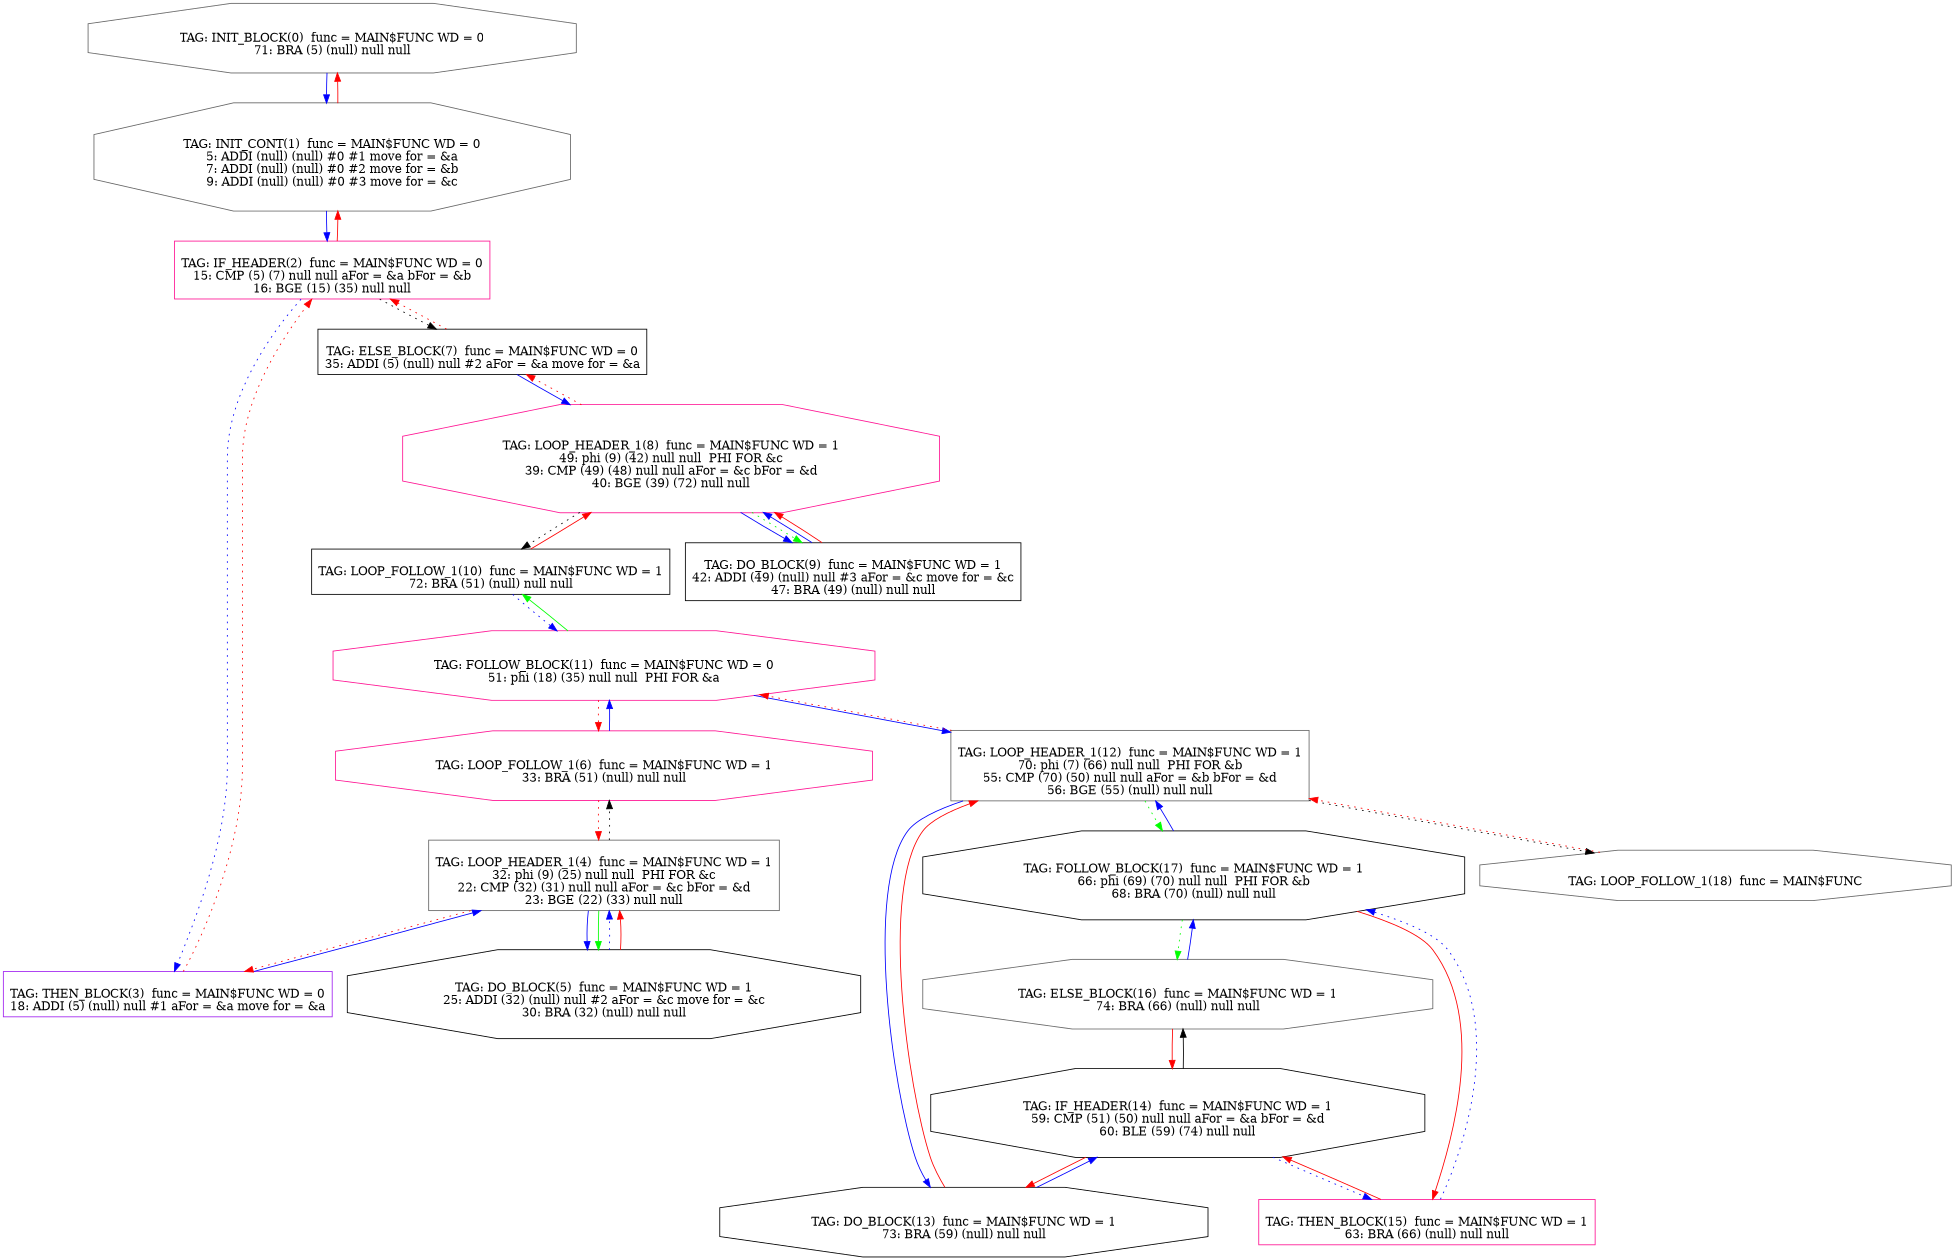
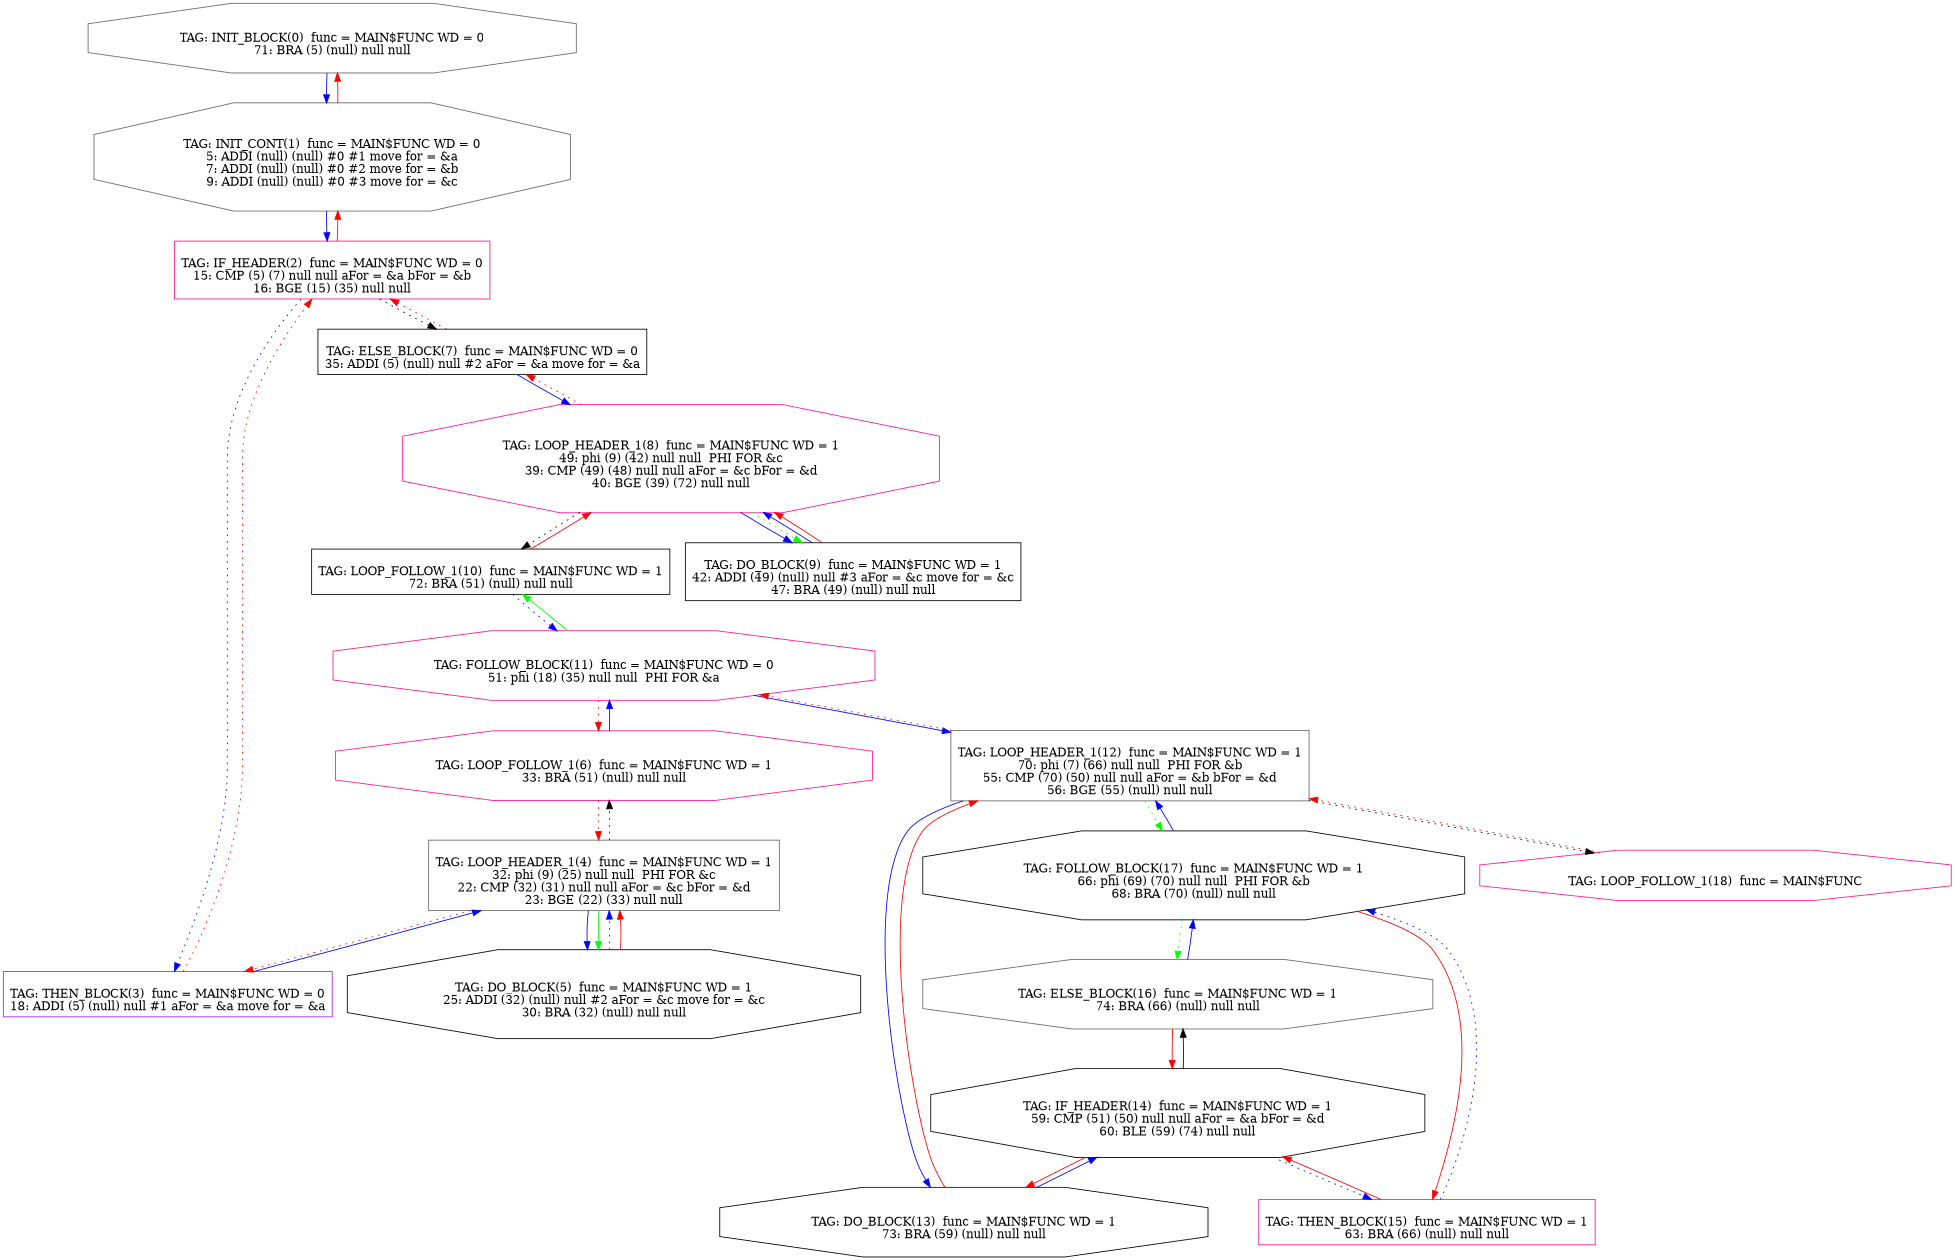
node "TAG: LOOP_FOLLOW_1(18)  func = MAIN$FUNC": color gray40 -> deeppink
